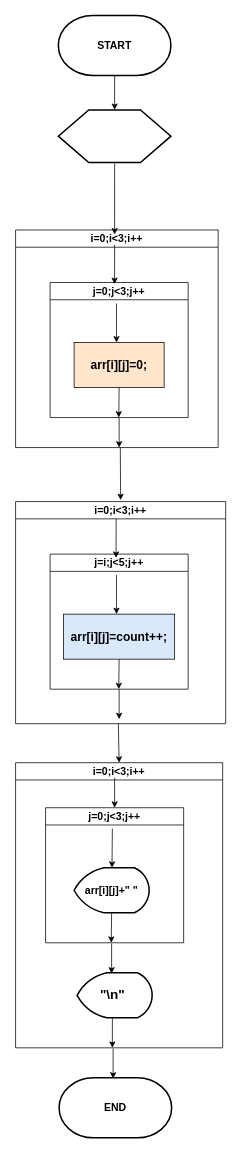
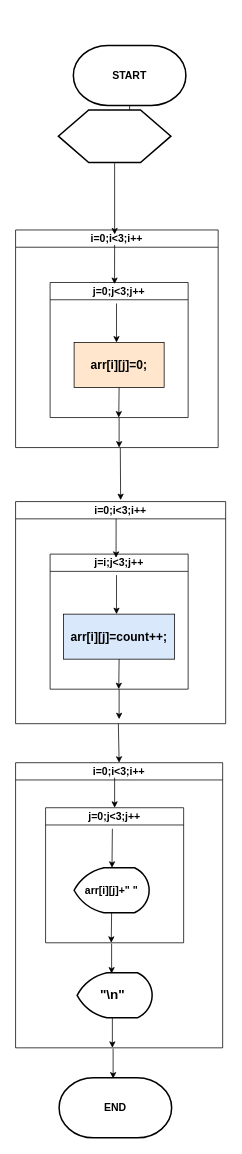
node "START": moved (114, 45) -> (129, 75)
node "j=i;j<5;j++": label "j=i;j<5;j++" -> "j=i;j<3;j++"
